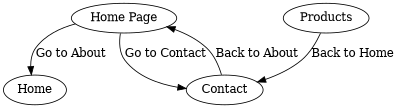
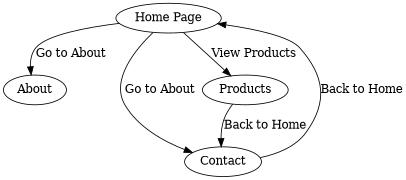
edge "Home Page" -> "Products": added, label "View Products"
edge "Home Page" -> "Contact": label "Go to Contact" -> "Go to About"
edge "Contact" -> "Home Page": label "Back to About" -> "Back to Home"
node "Home": label "Home" -> "About"
